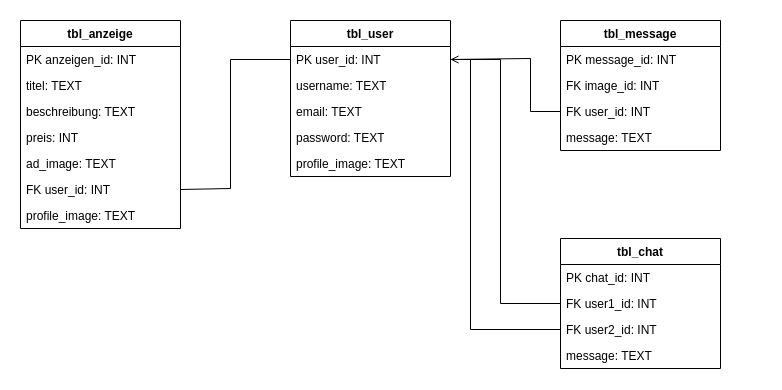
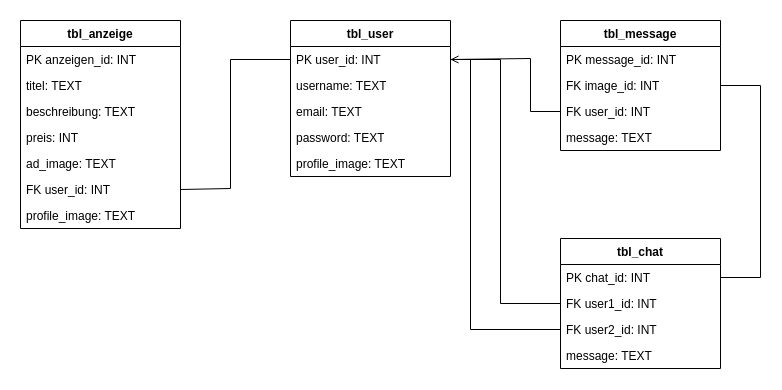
edge "FK image_id: INT" -- "PK chat_id: INT": added
